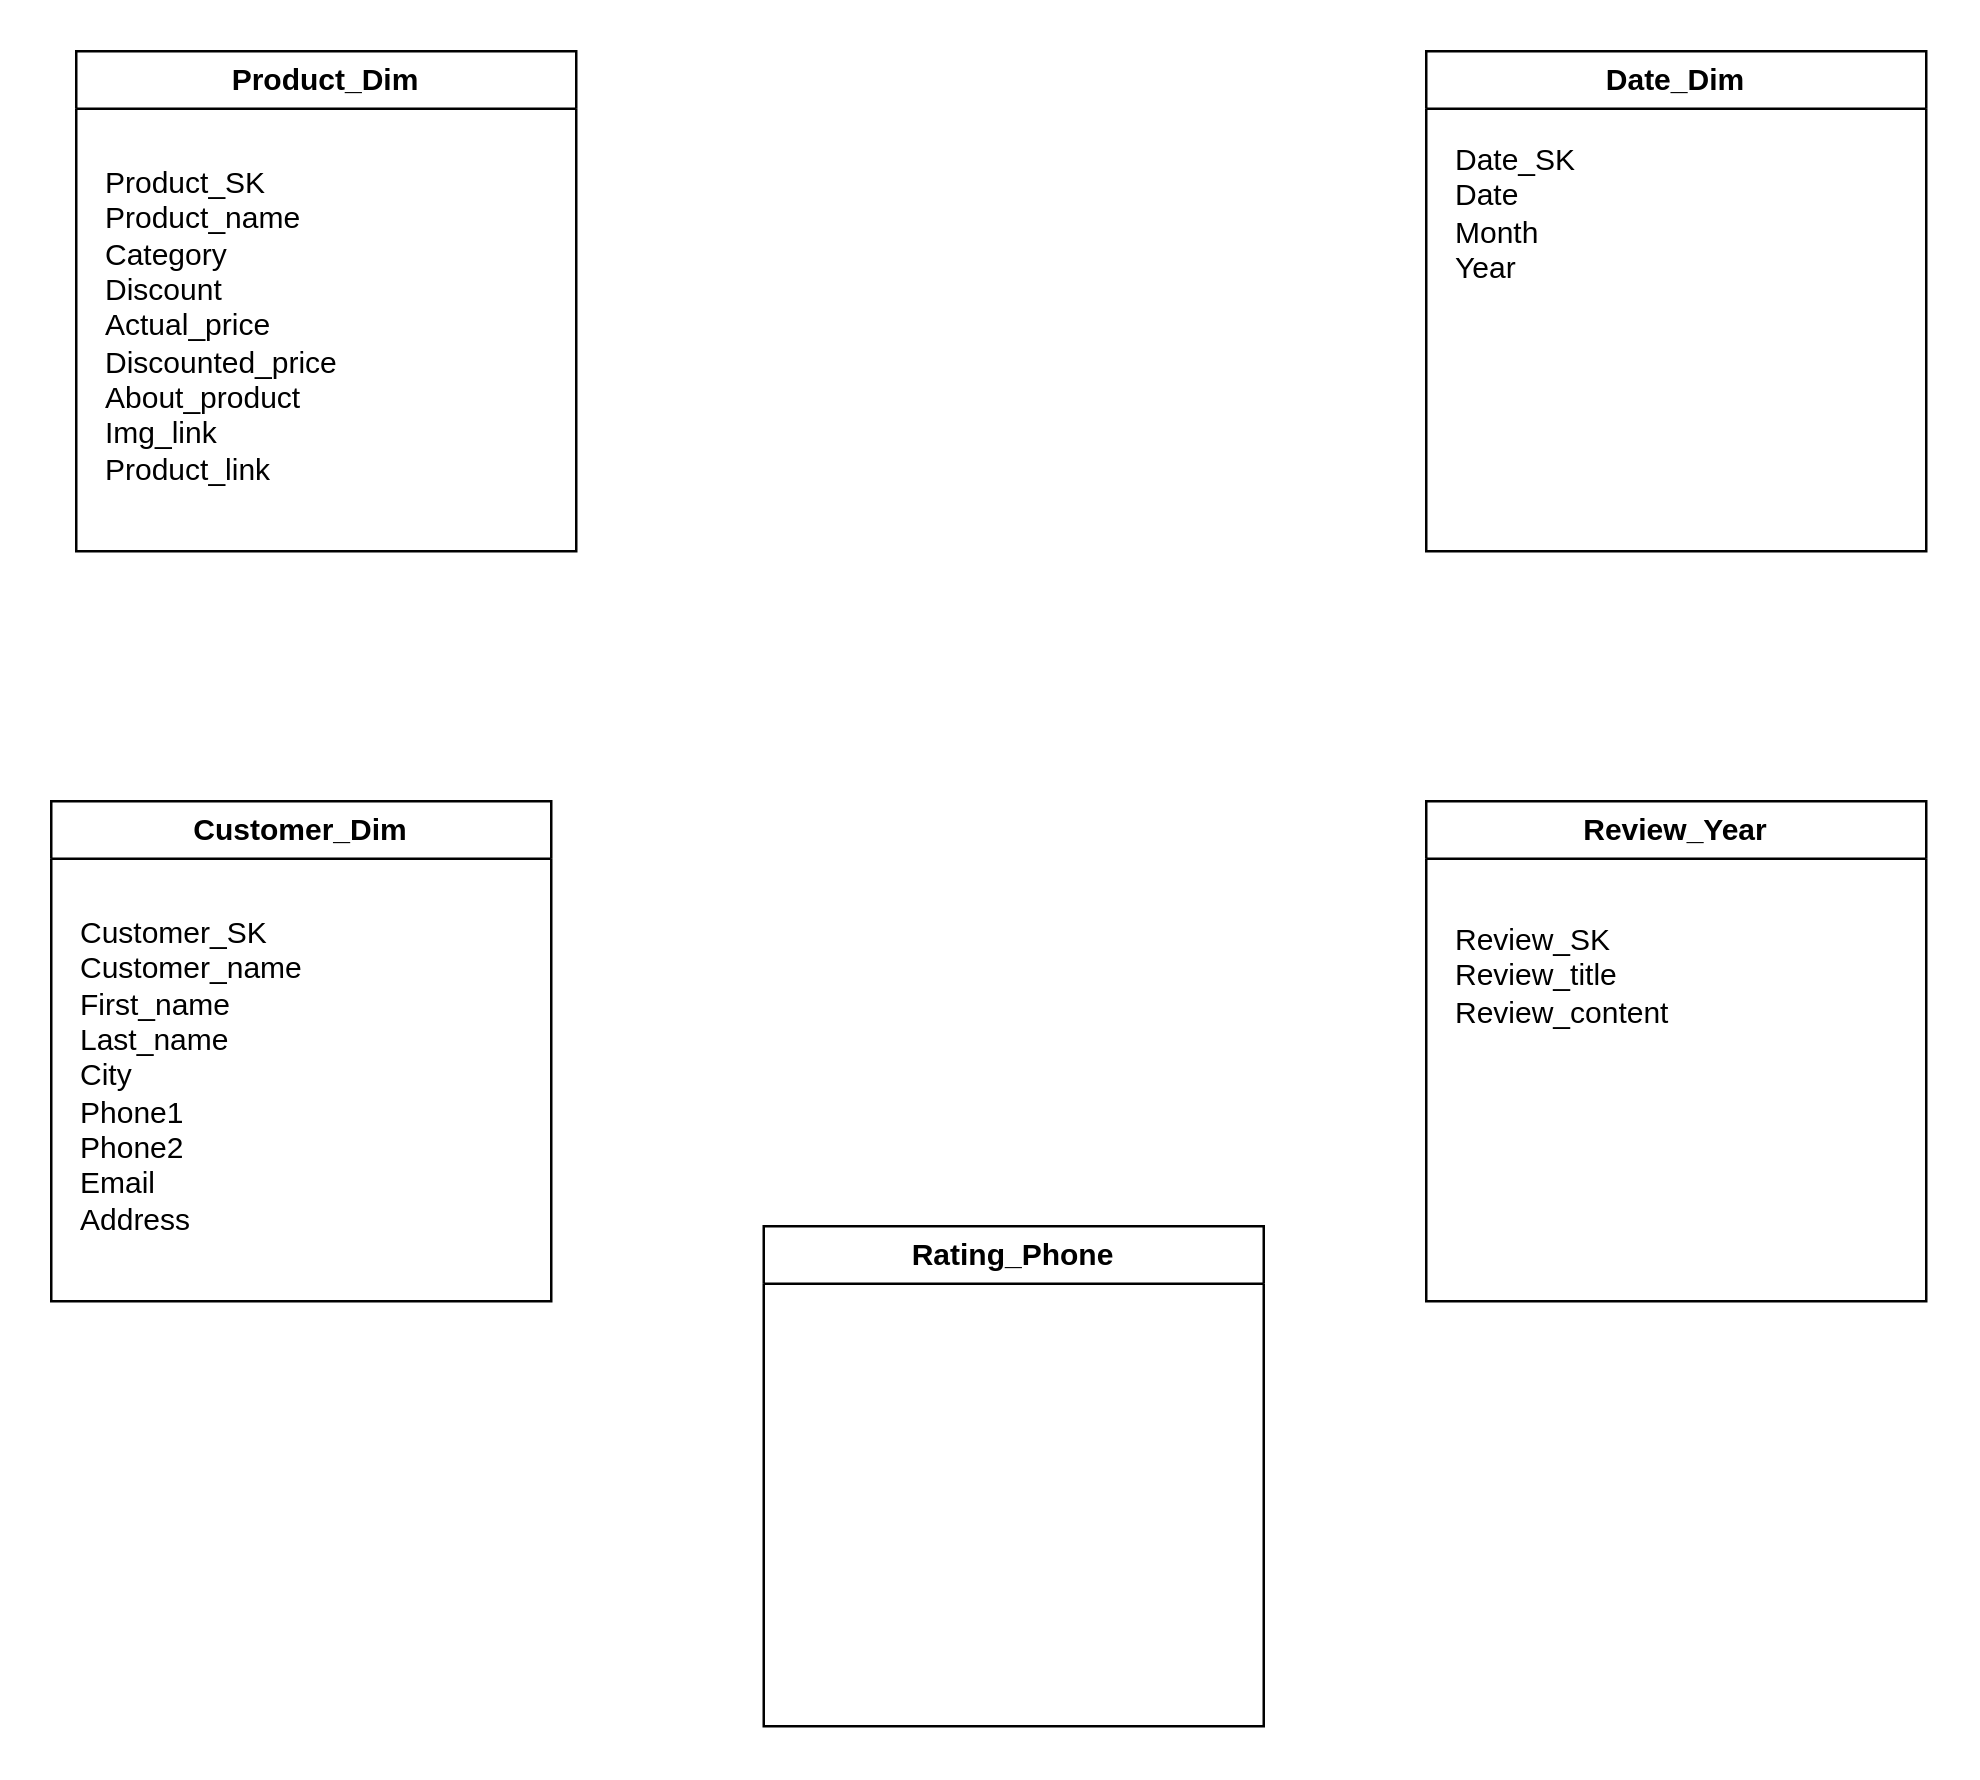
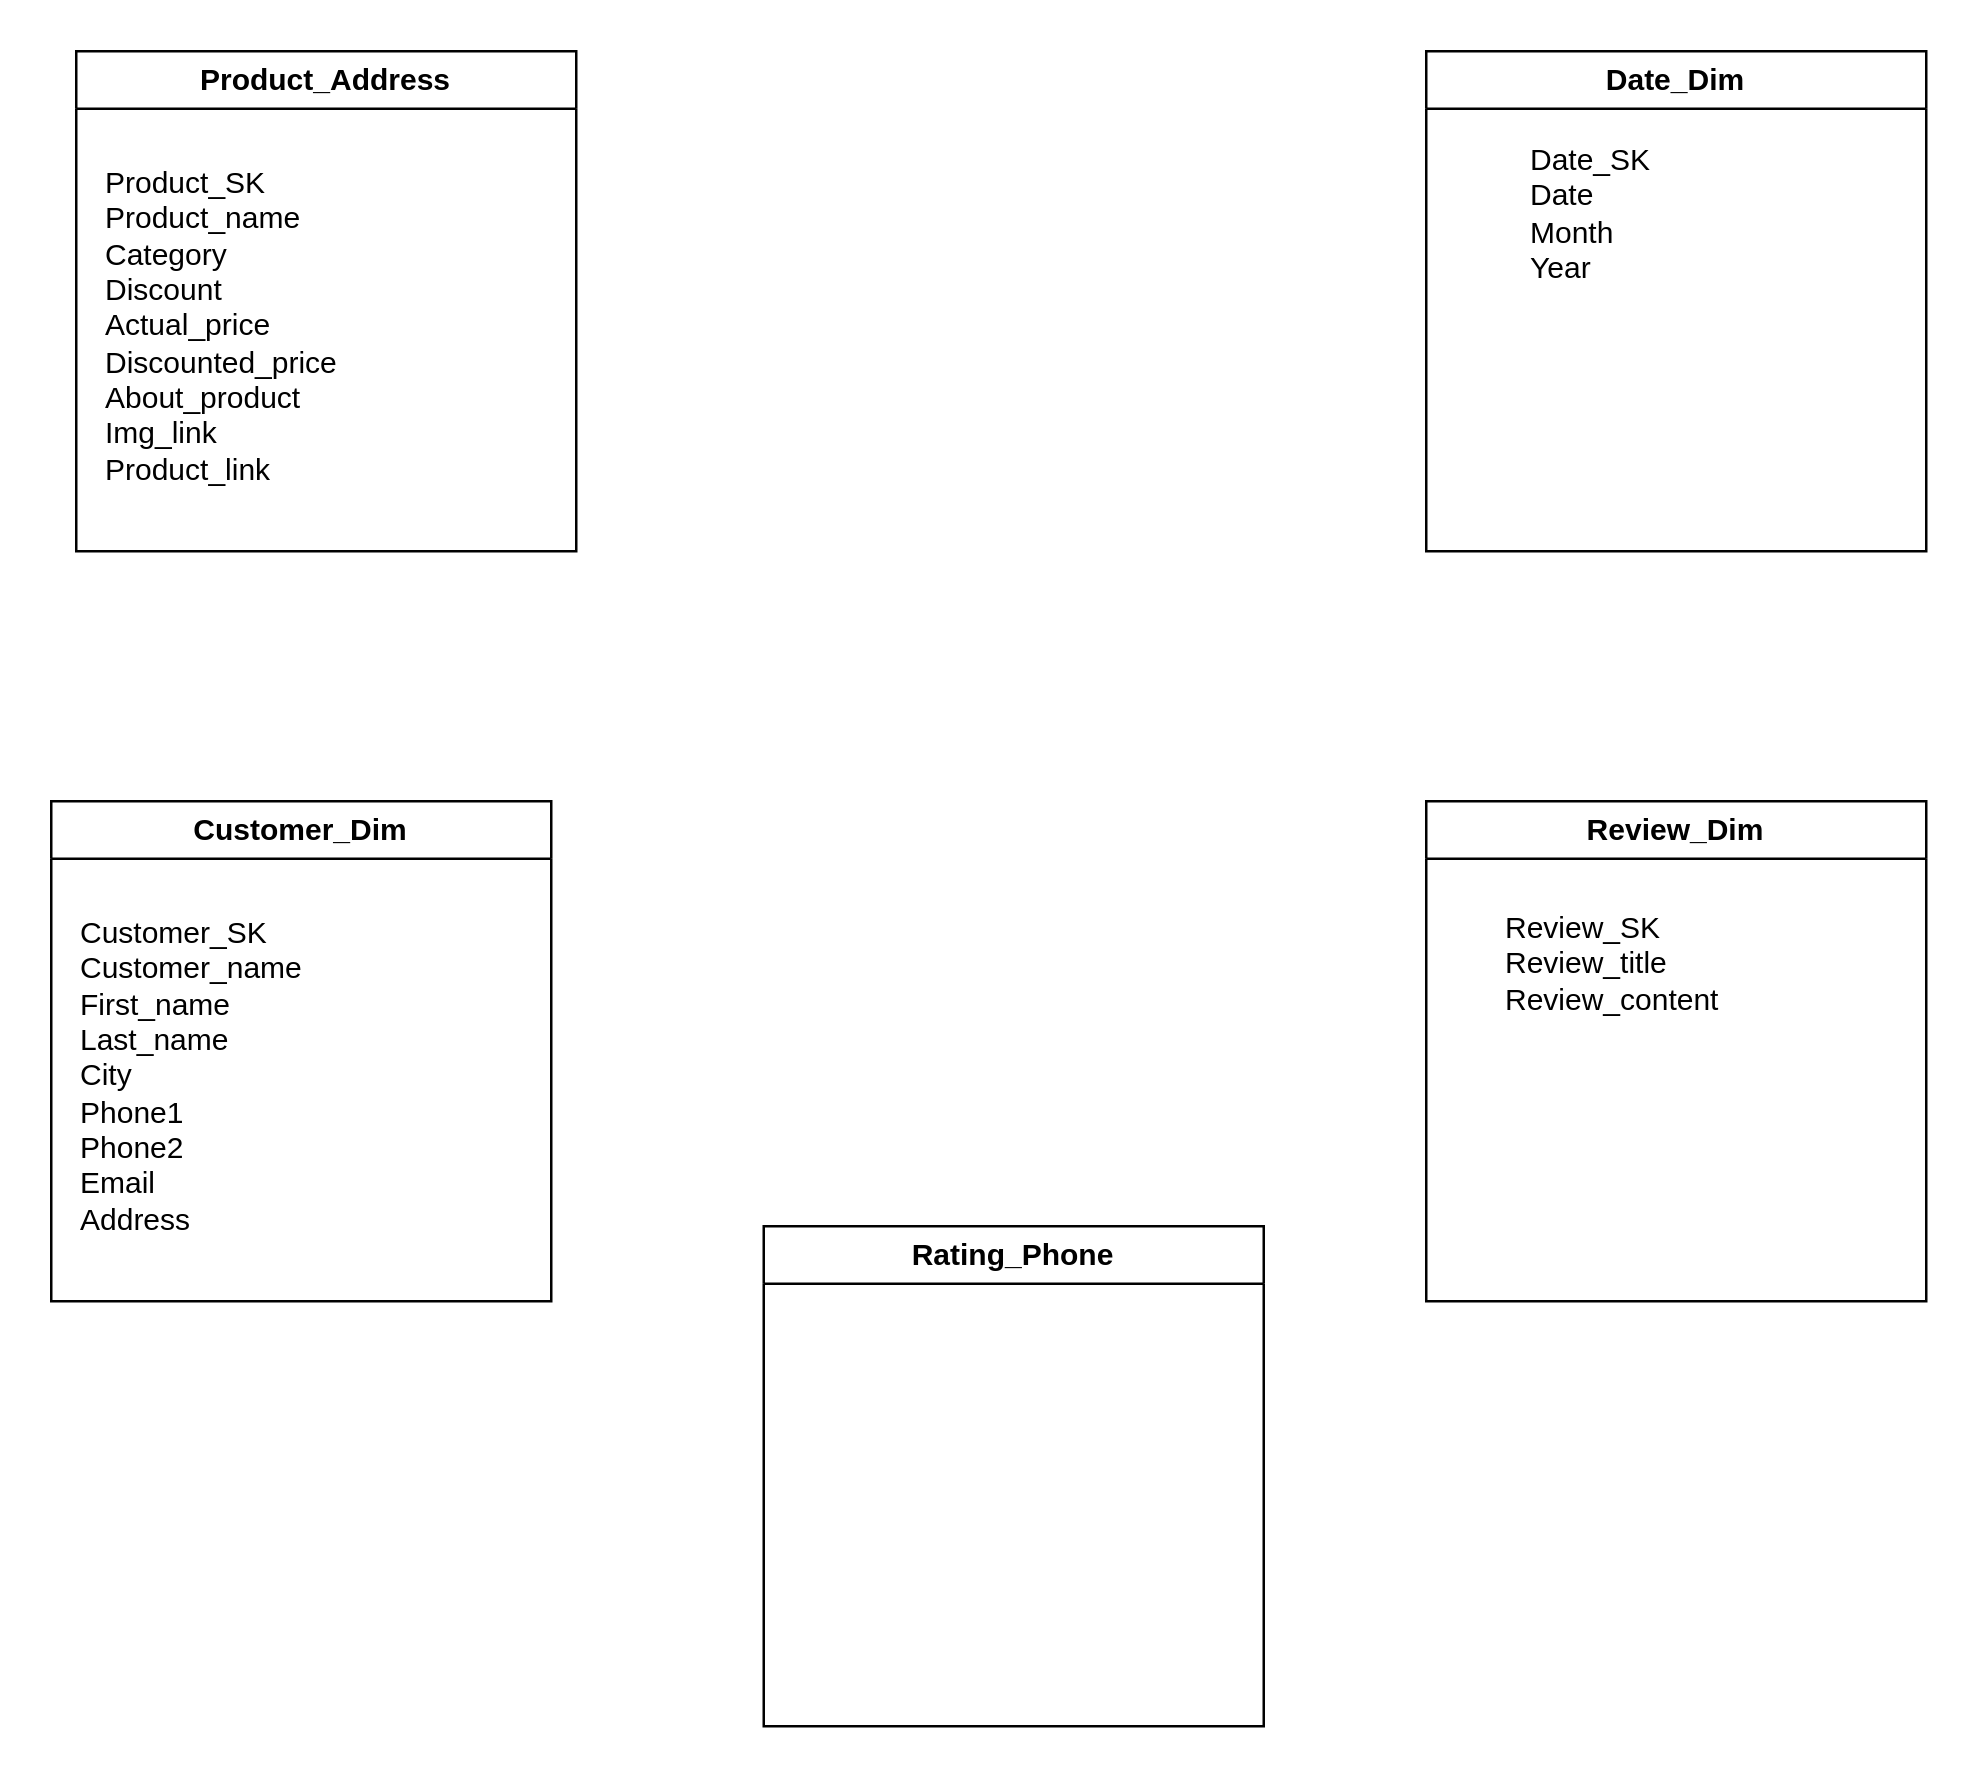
node "Product_Dim": label "Product_Dim" -> "Product_Address"
node "Date_SK Date Month Year": moved (1539, 214) -> (1614, 214)
node "Review_Year": label "Review_Year" -> "Review_Dim"
node "Review_SK Review_title Review_content": moved (1589, 976) -> (1639, 964)
